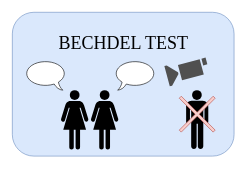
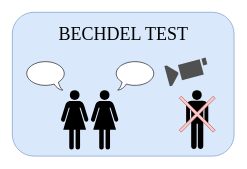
node "BECHDEL TEST": moved (123, 42) -> (123, 33)
